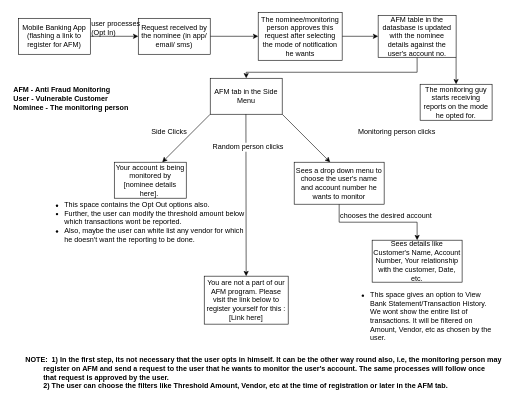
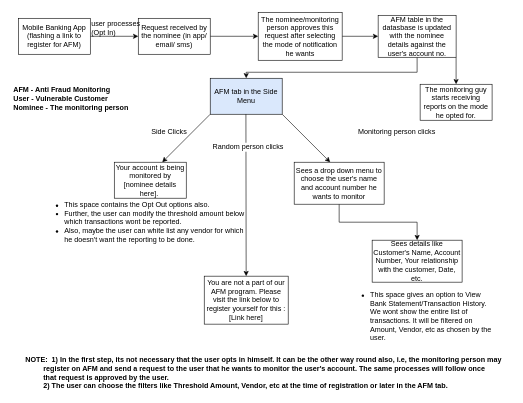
node "AFM tab in the Side Menu": fillcolor #ffffff -> #dae8fc
node "chooses the desired account": removed
